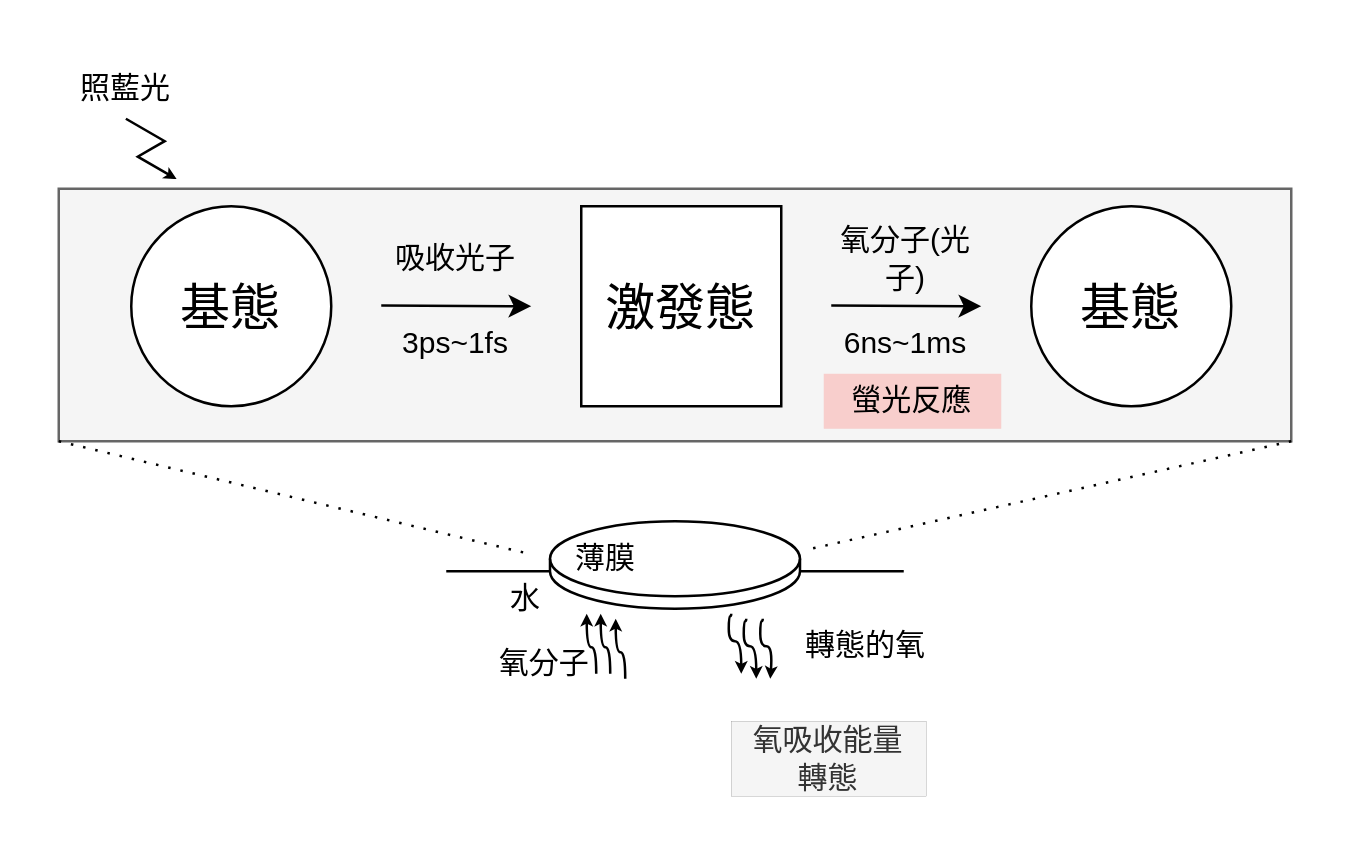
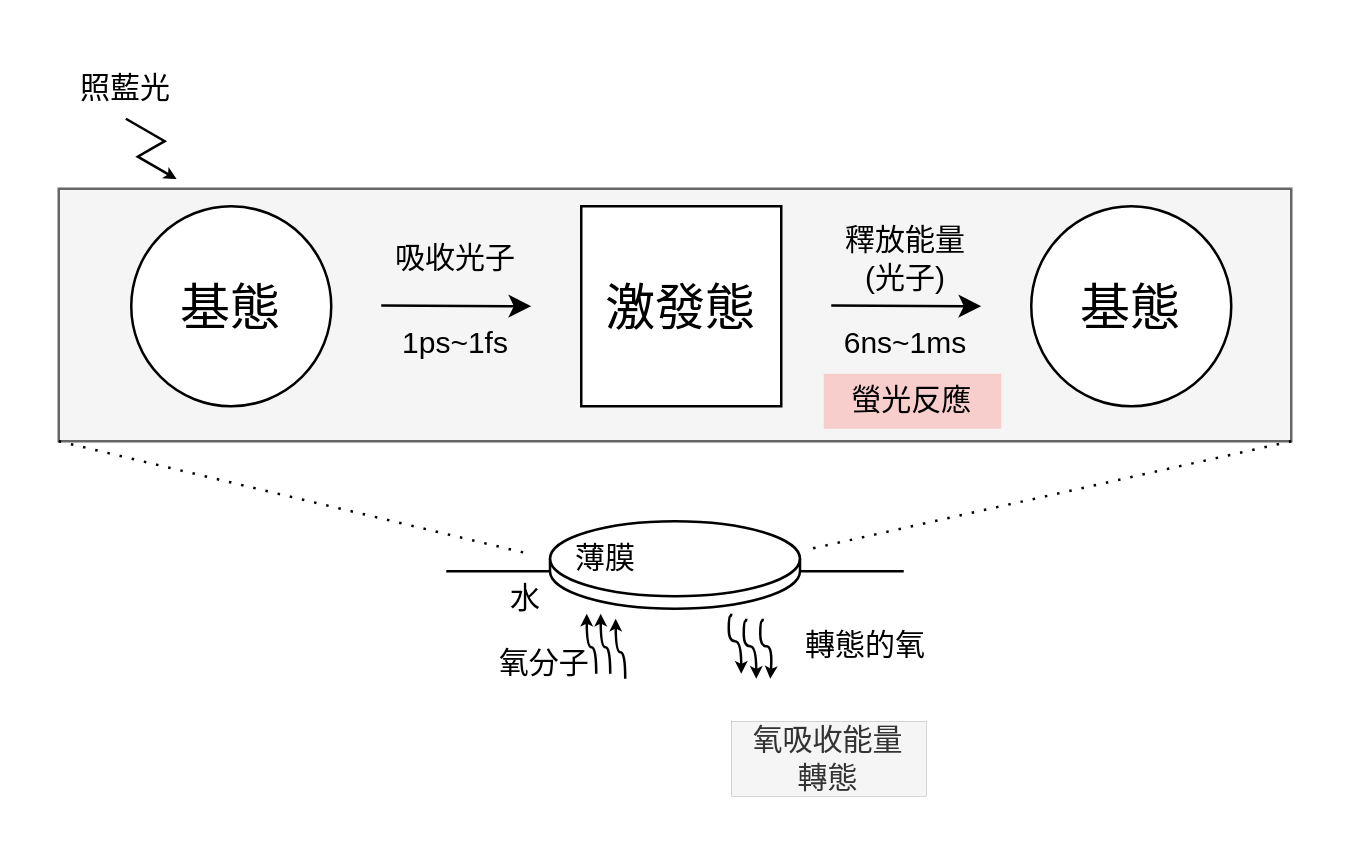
node "氧分子(光子)": label "氧分子(光子)" -> "釋放能量(光子)"
node "3ps~1fs": label "3ps~1fs" -> "1ps~1fs"
